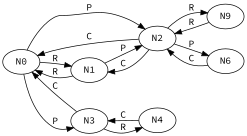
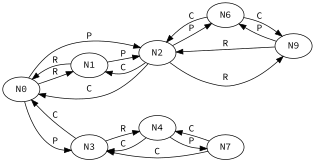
edge "N6" -> "N9": added, label "C"
edge "N9" -> "N6": added, label "P"
node "N7": added
